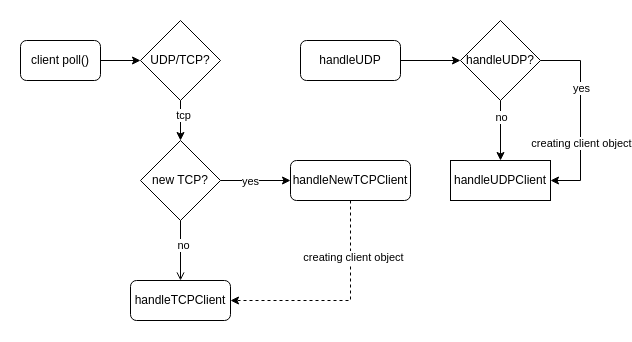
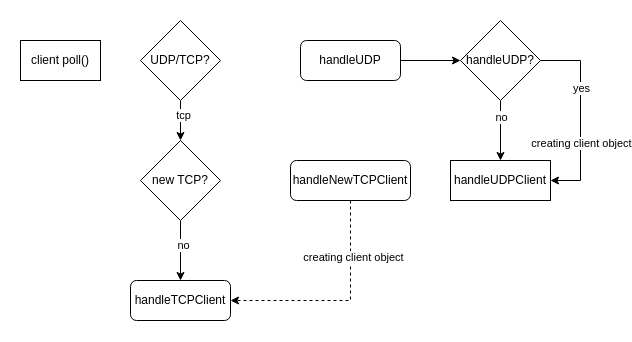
node "client poll()": shape rounded rectangle -> rectangle
edge "client poll()" -> "UDP/TCP?": removed
edge "new TCP?" -> "handleNewTCPClient": removed, label "yes"
edge "new TCP?" -> "handleTCPClient": arrowhead open -> classic
